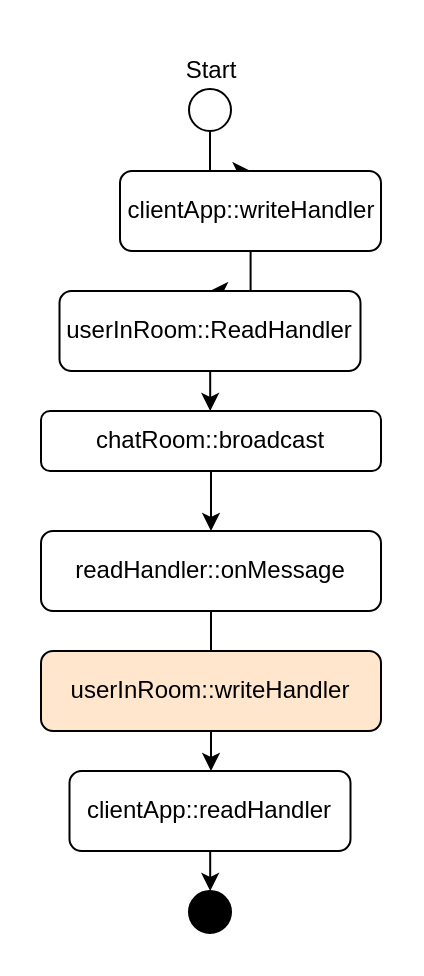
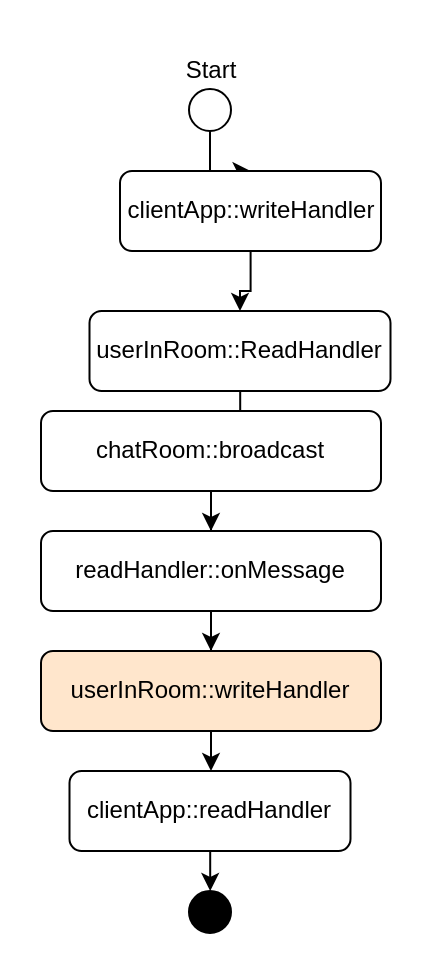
node "userInRoom::ReadHandler": moved (210, 331) -> (240, 351)
node "chatRoom::broadcast": size 340x60 -> 340x80
edge "readHandler::onMessage" -- "userInRoom::writeHandler": arrowhead none -> classic
